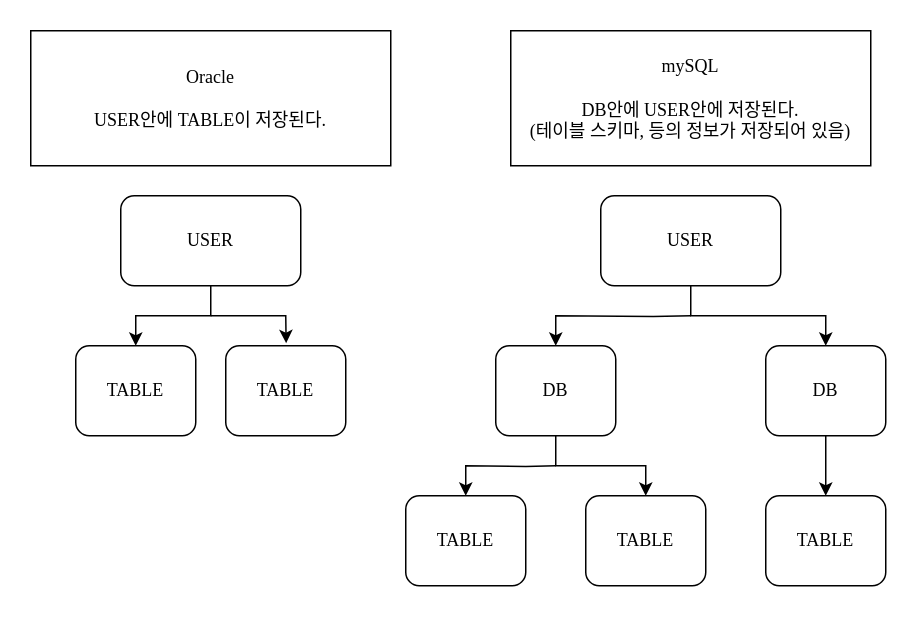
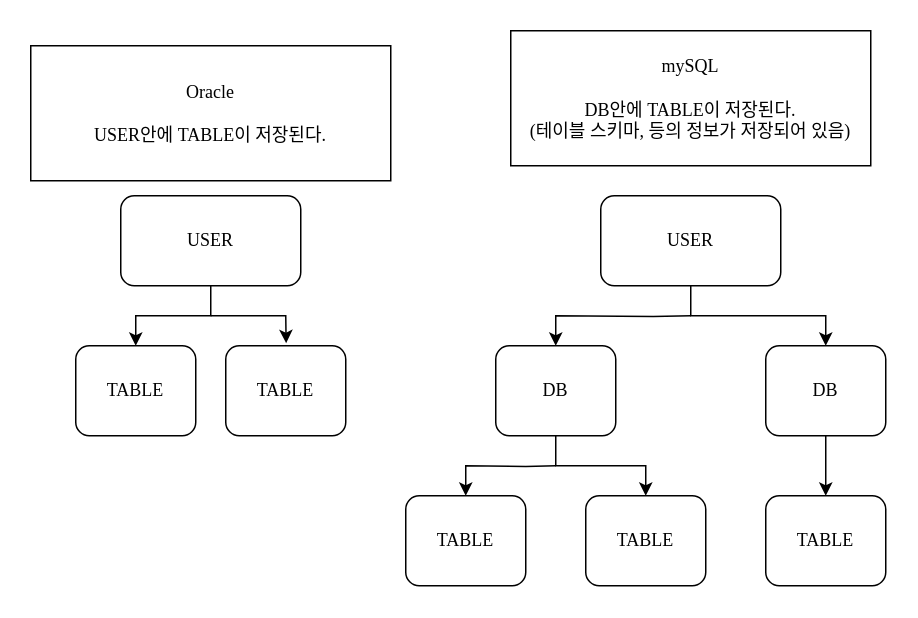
node "Oracle USER안에 TABLE이 저장된다.": moved (211, 98) -> (211, 113)
node "mySQL DB안에 USER안에 저장된다. (테이블 스키마, 등의 정보가 저장되어 있음)": label "mySQL DB안에 USER안에 저장된다. (테이블 스키마, 등의 정보가 저장되어 있음)" -> "mySQL DB안에 TABLE이 저장된다. (테이블 스키마, 등의 정보가 저장되어 있음)"
